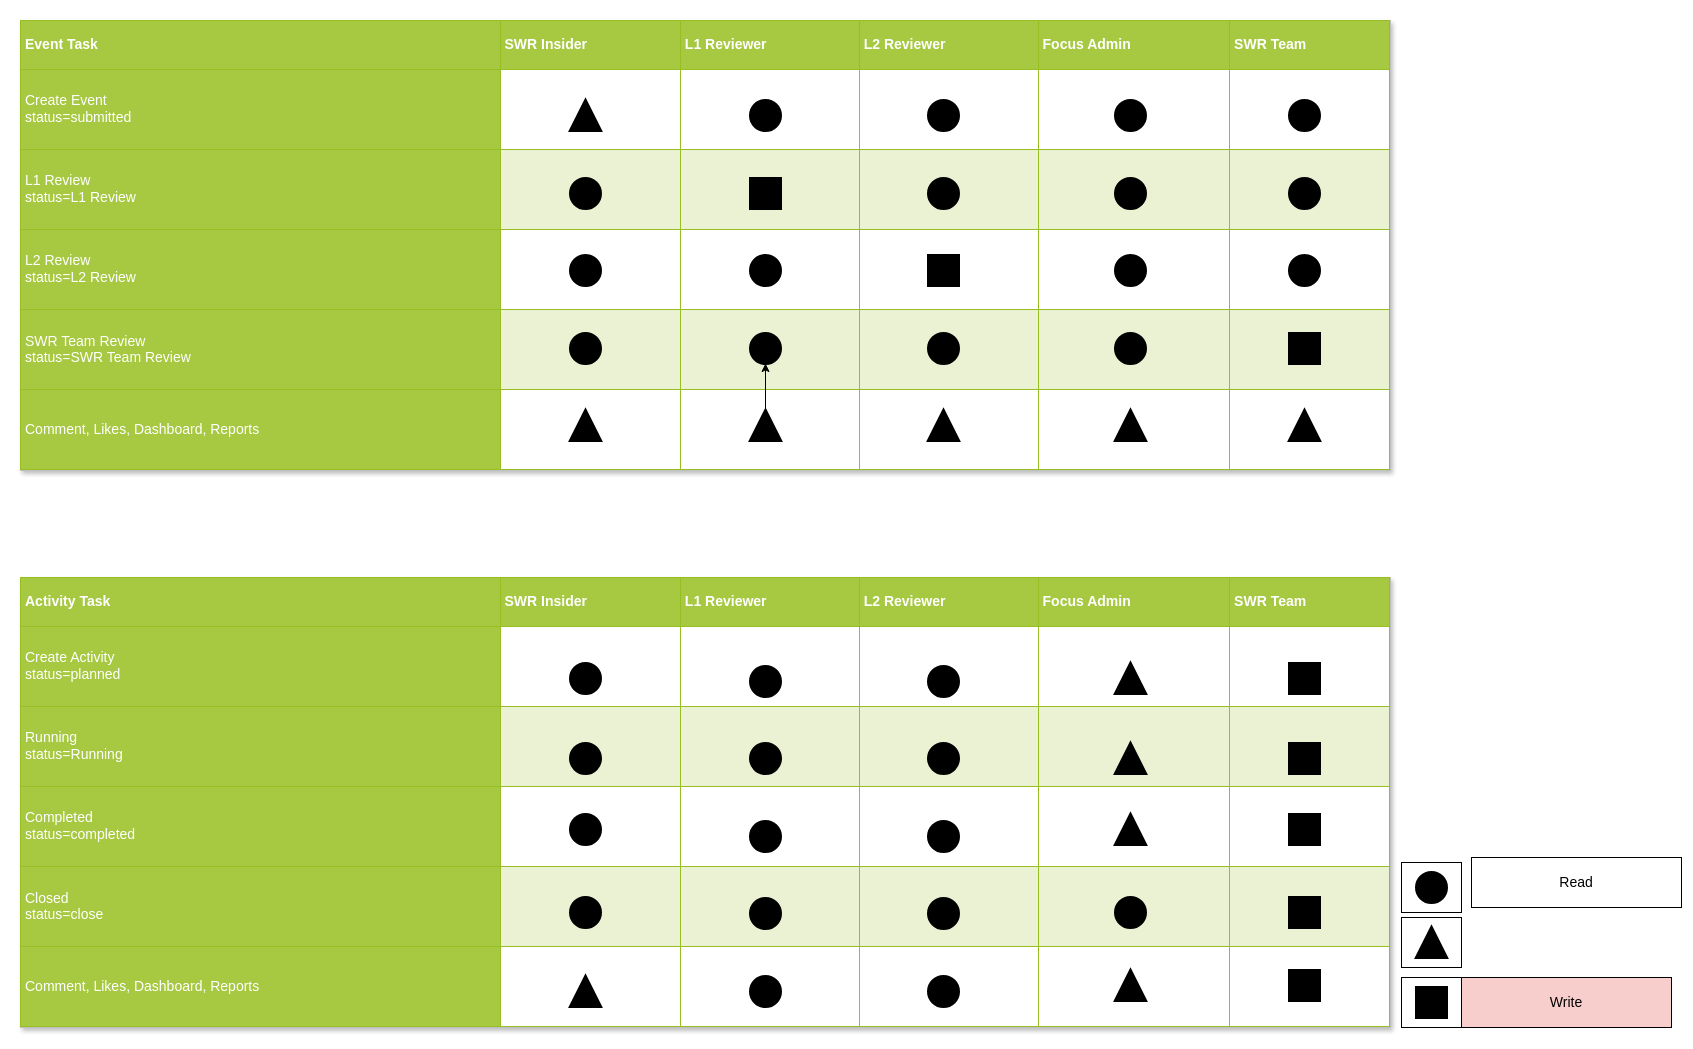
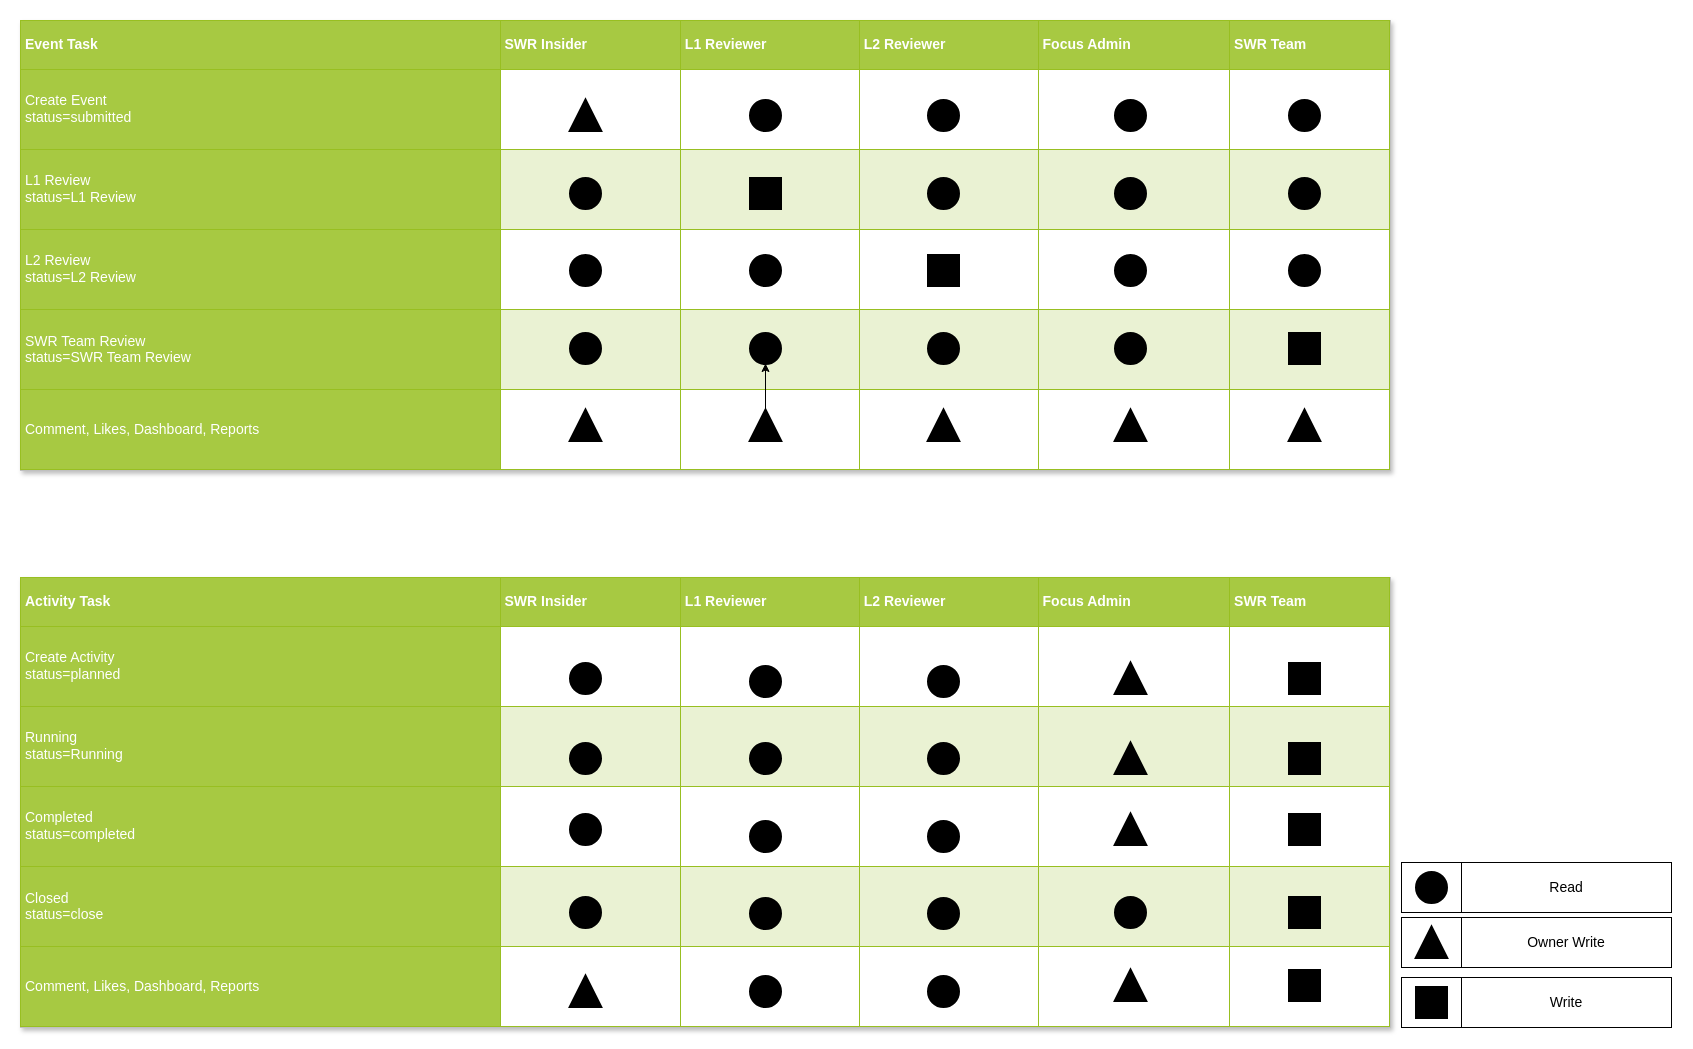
node "Read": moved (1577, 883) -> (1567, 888)
node "Owner Write": added
node "Write": fillcolor #f8cecc -> #ffffff
